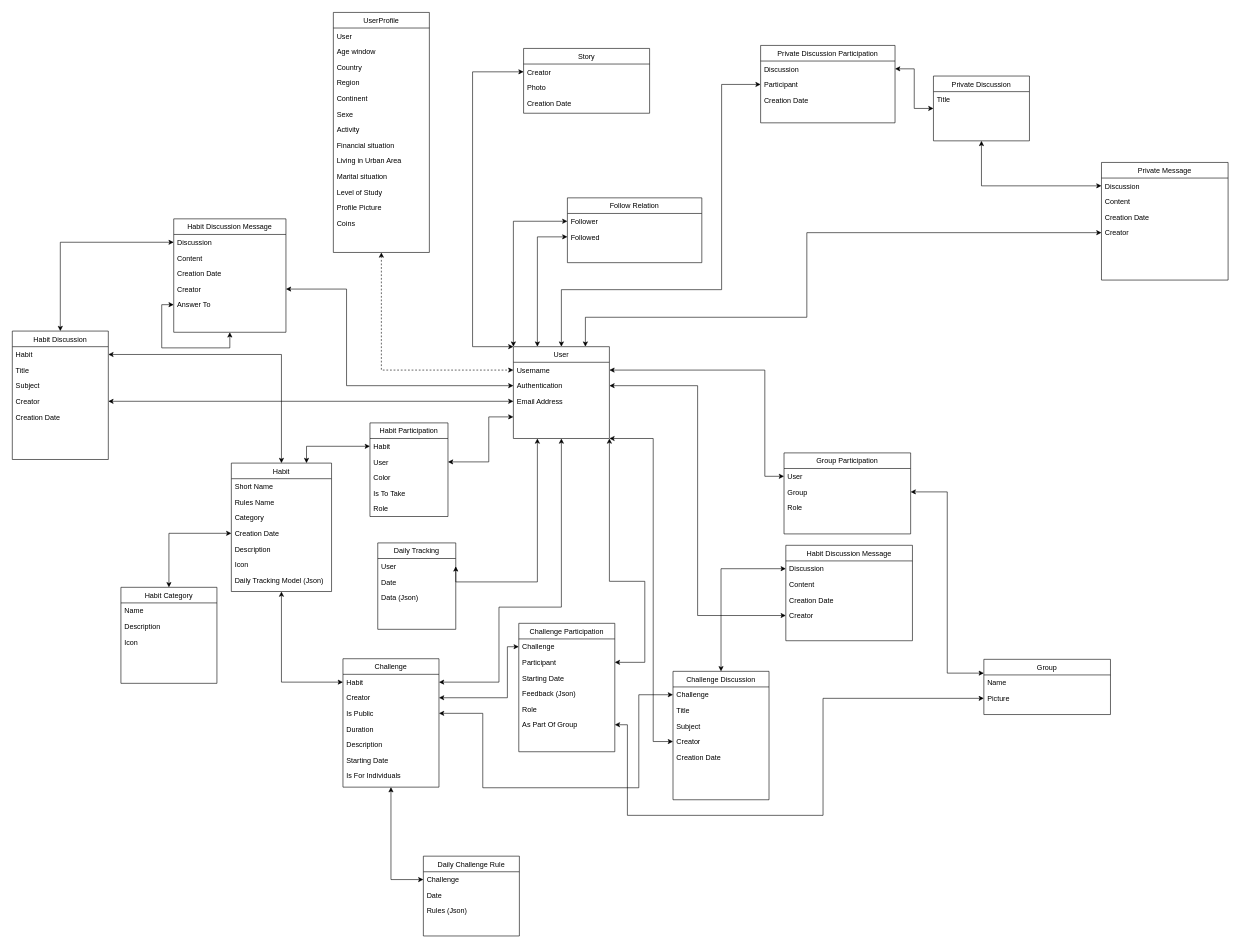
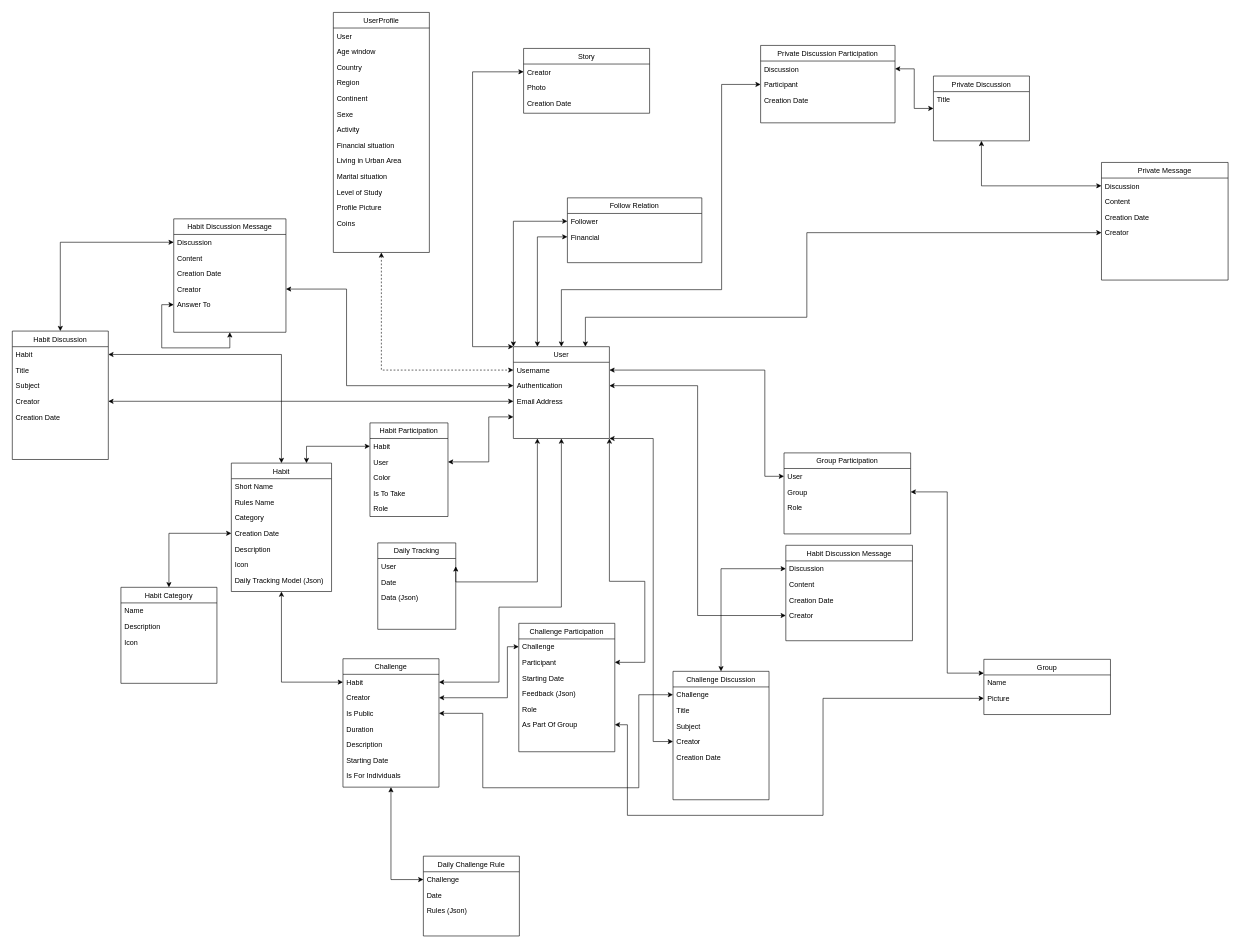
node "Followed": label "Followed" -> "Financial"
